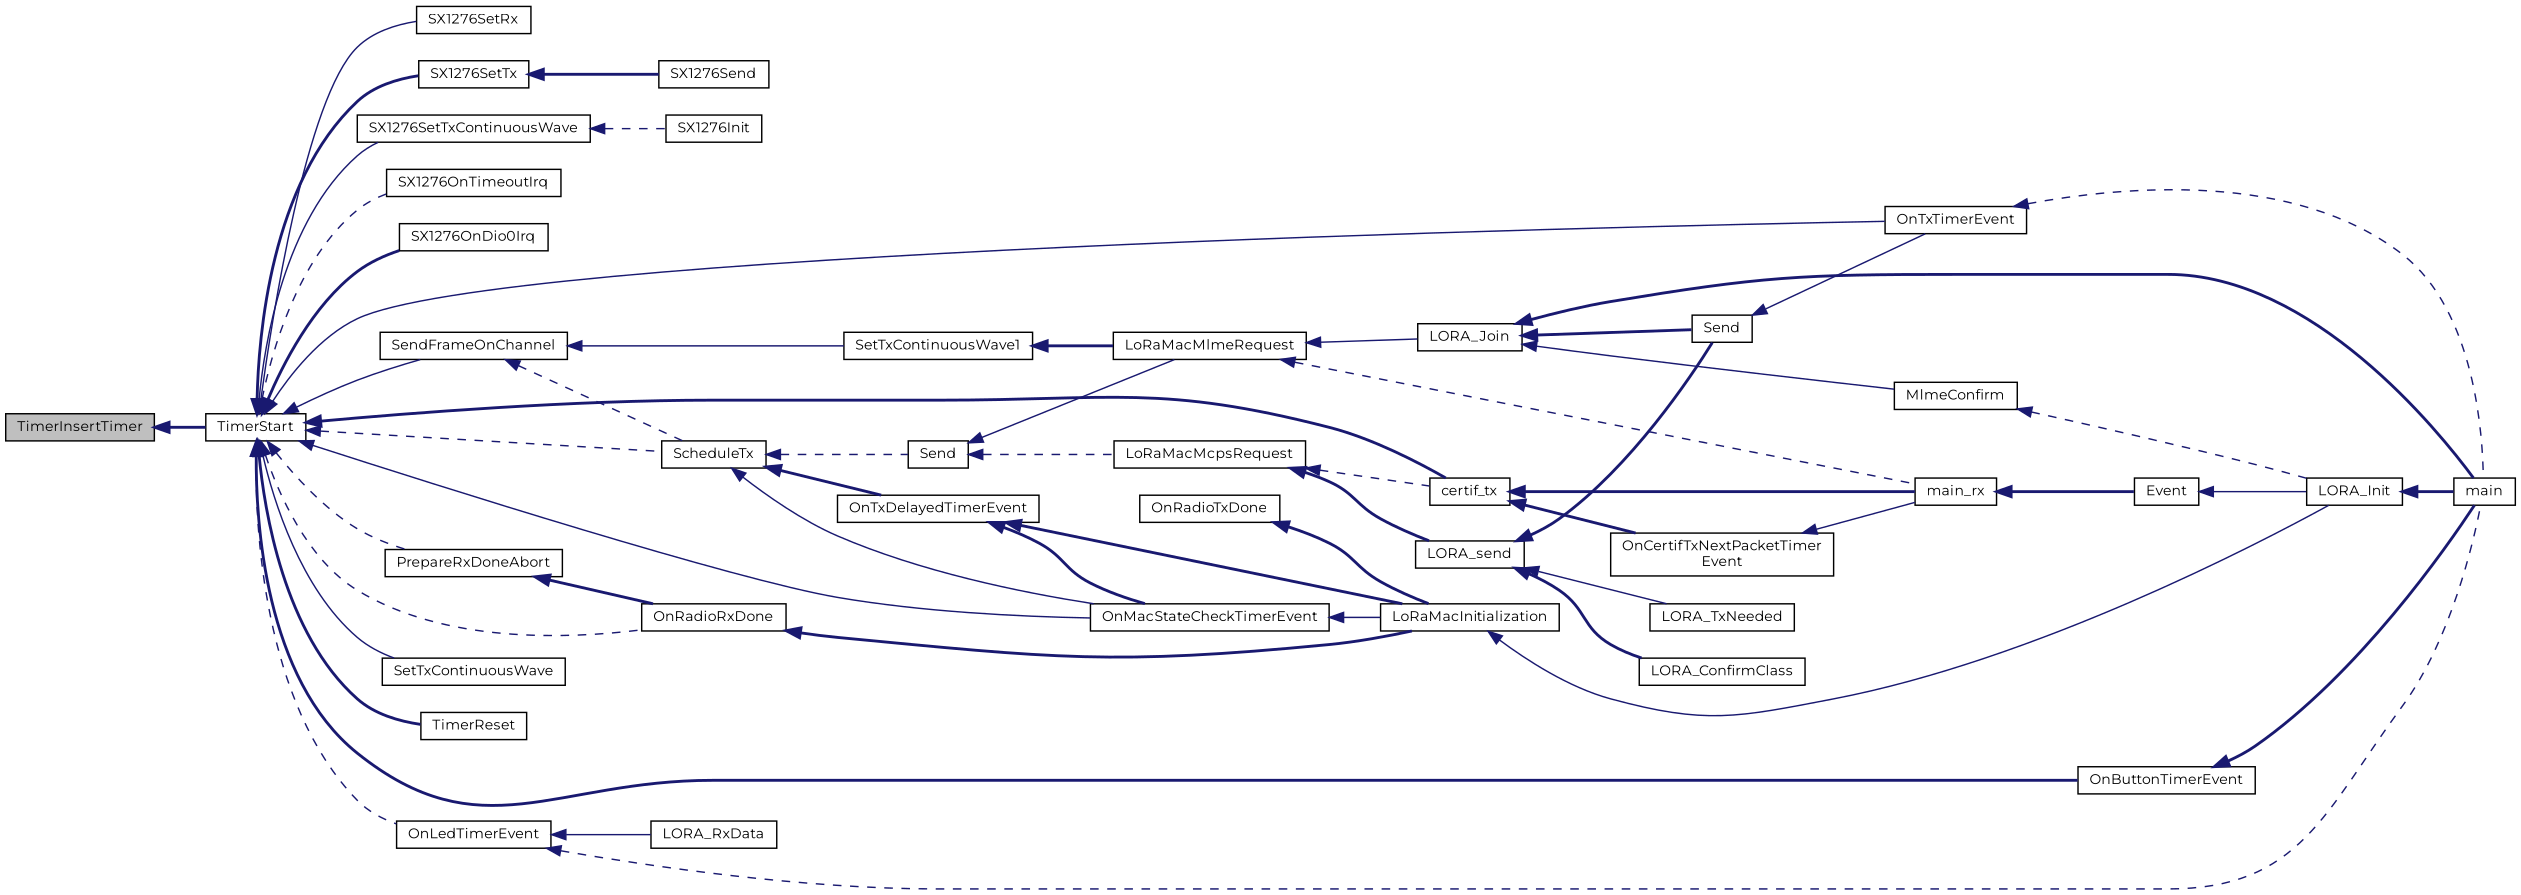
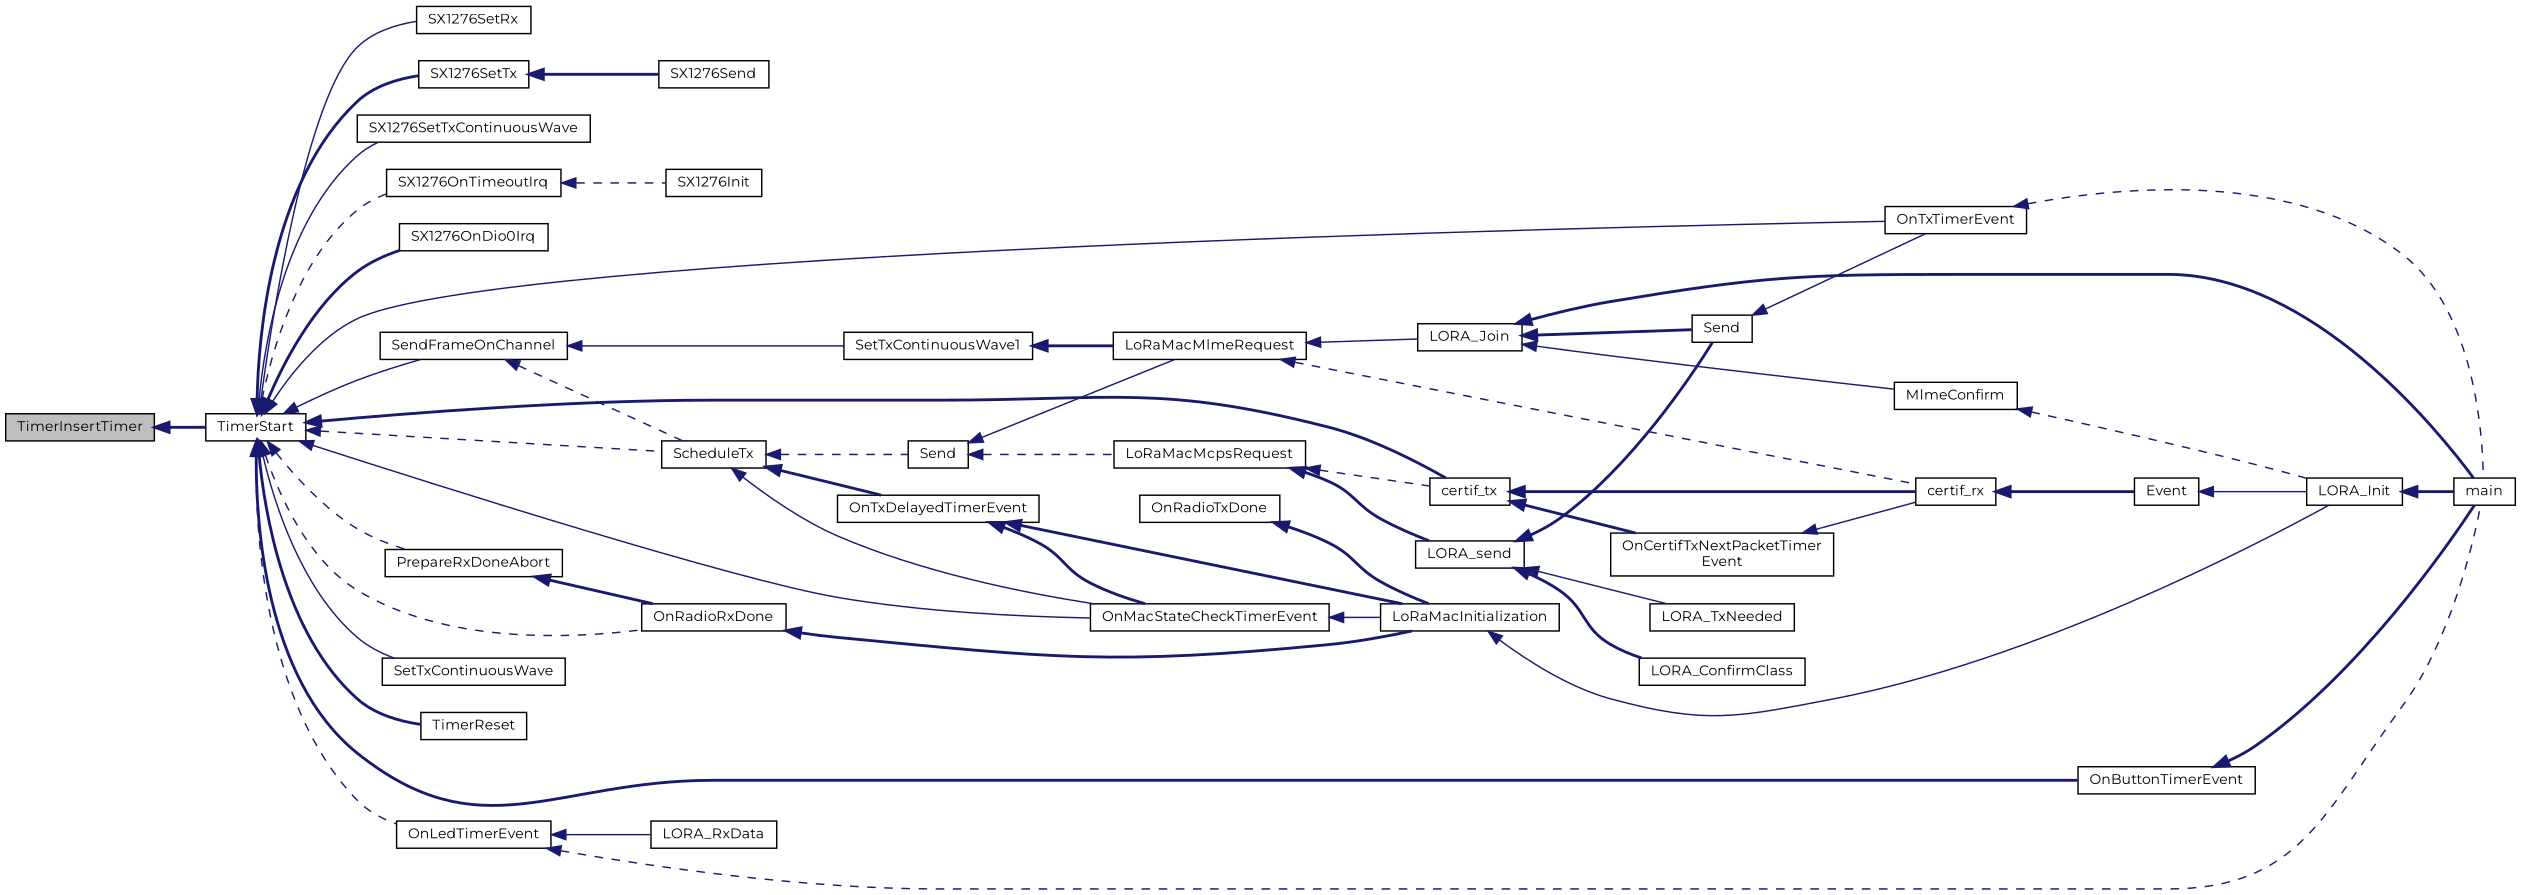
edge "SX1276Init" -> "SX1276SetTxContinuousWave": now "SX1276Init" -> "SX1276OnTimeoutIrq"
node "main_rx": label "main_rx" -> "certif_rx"
